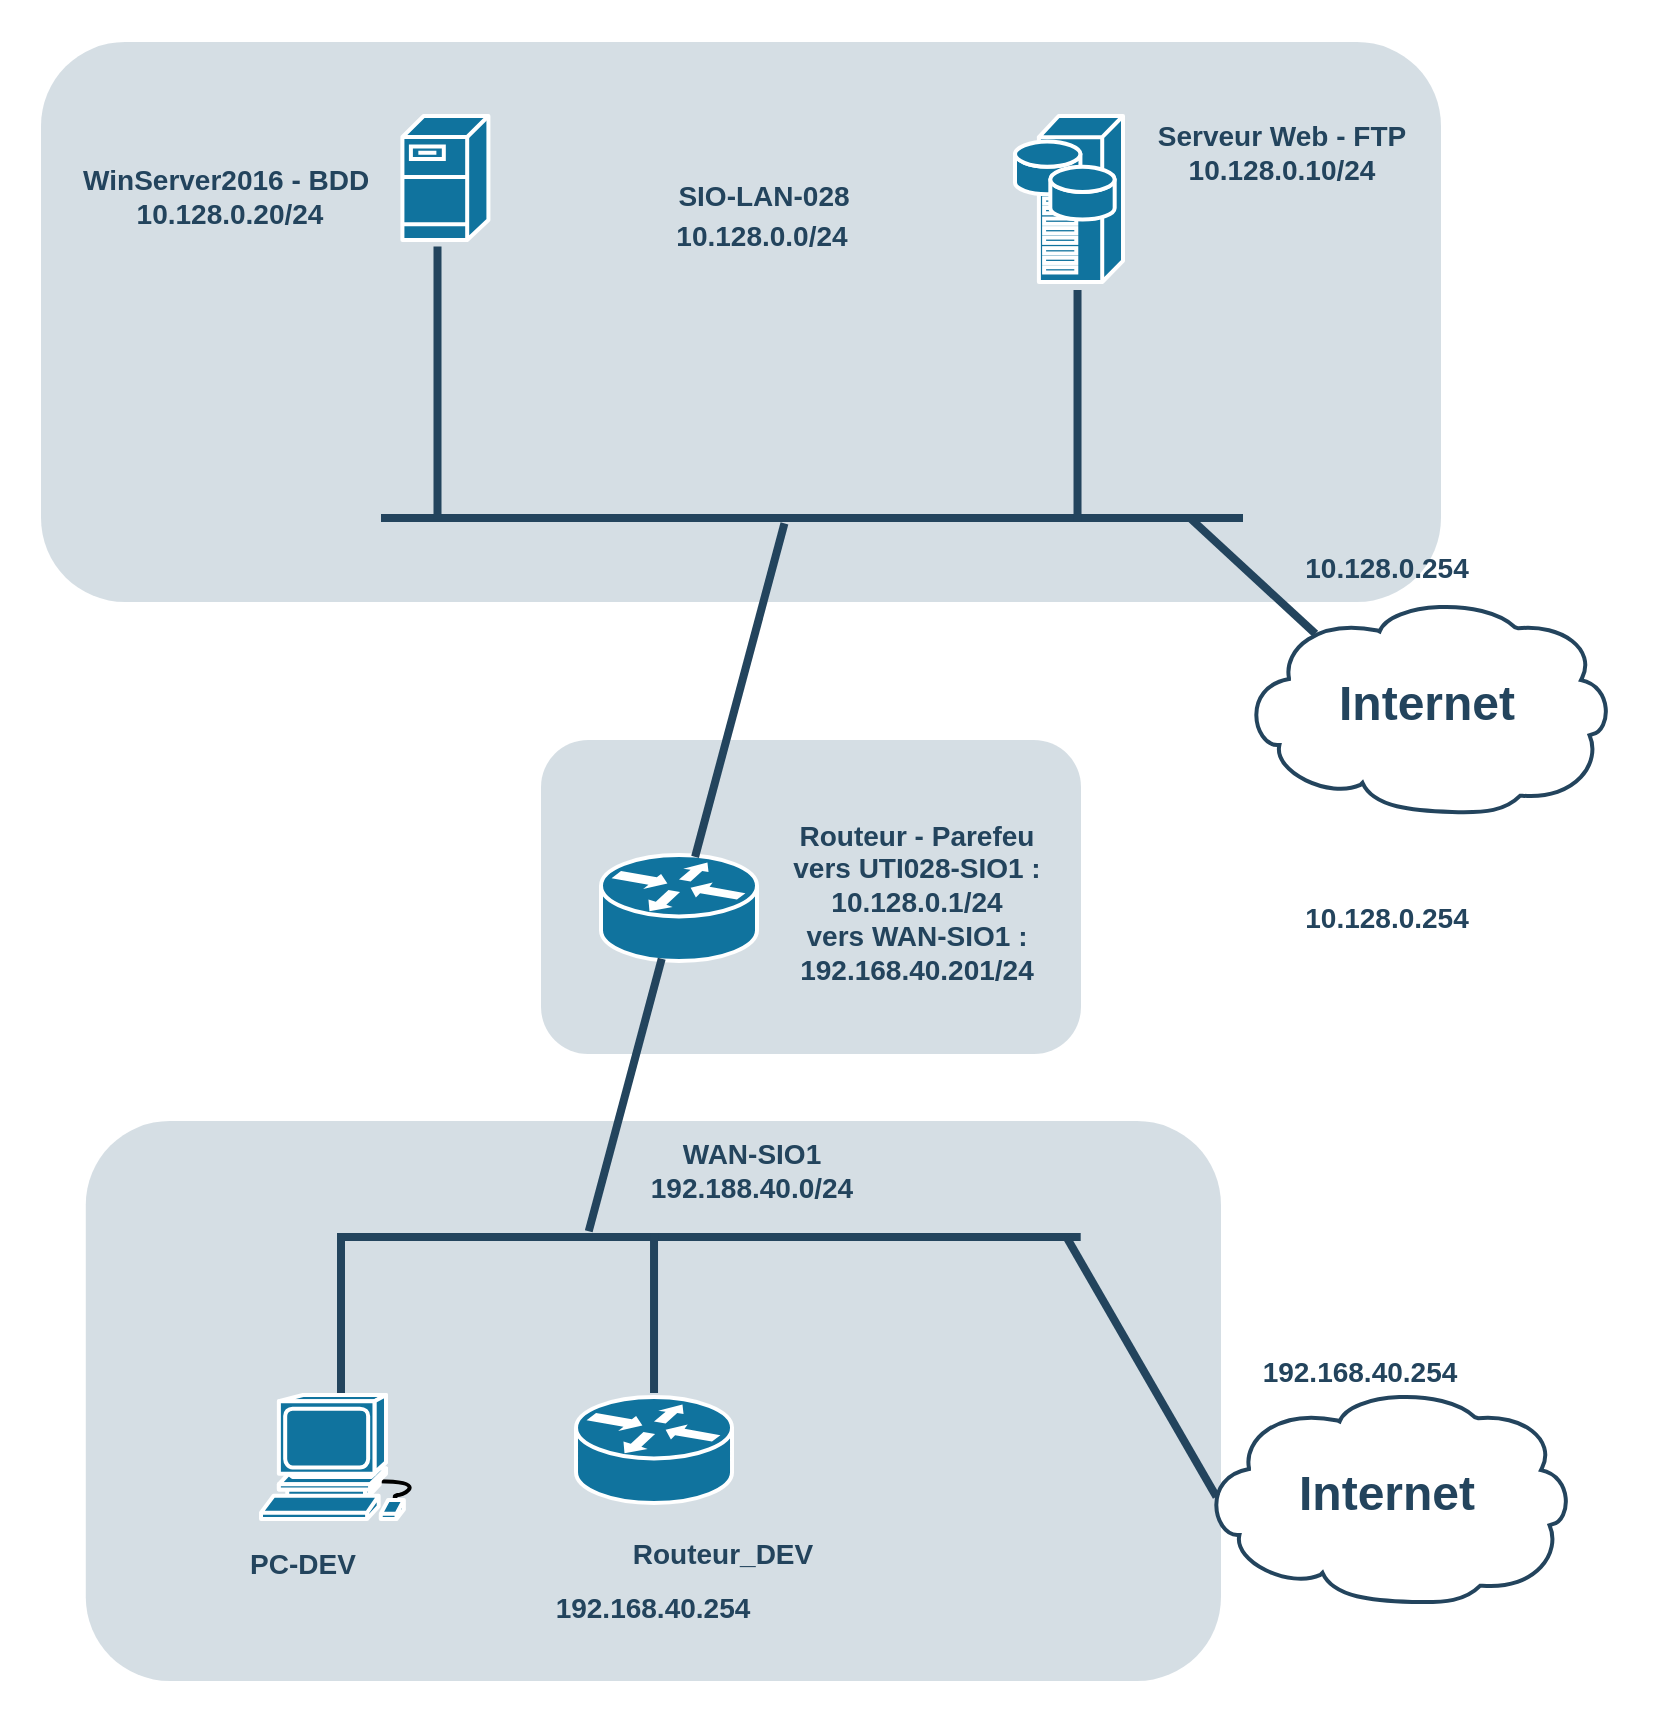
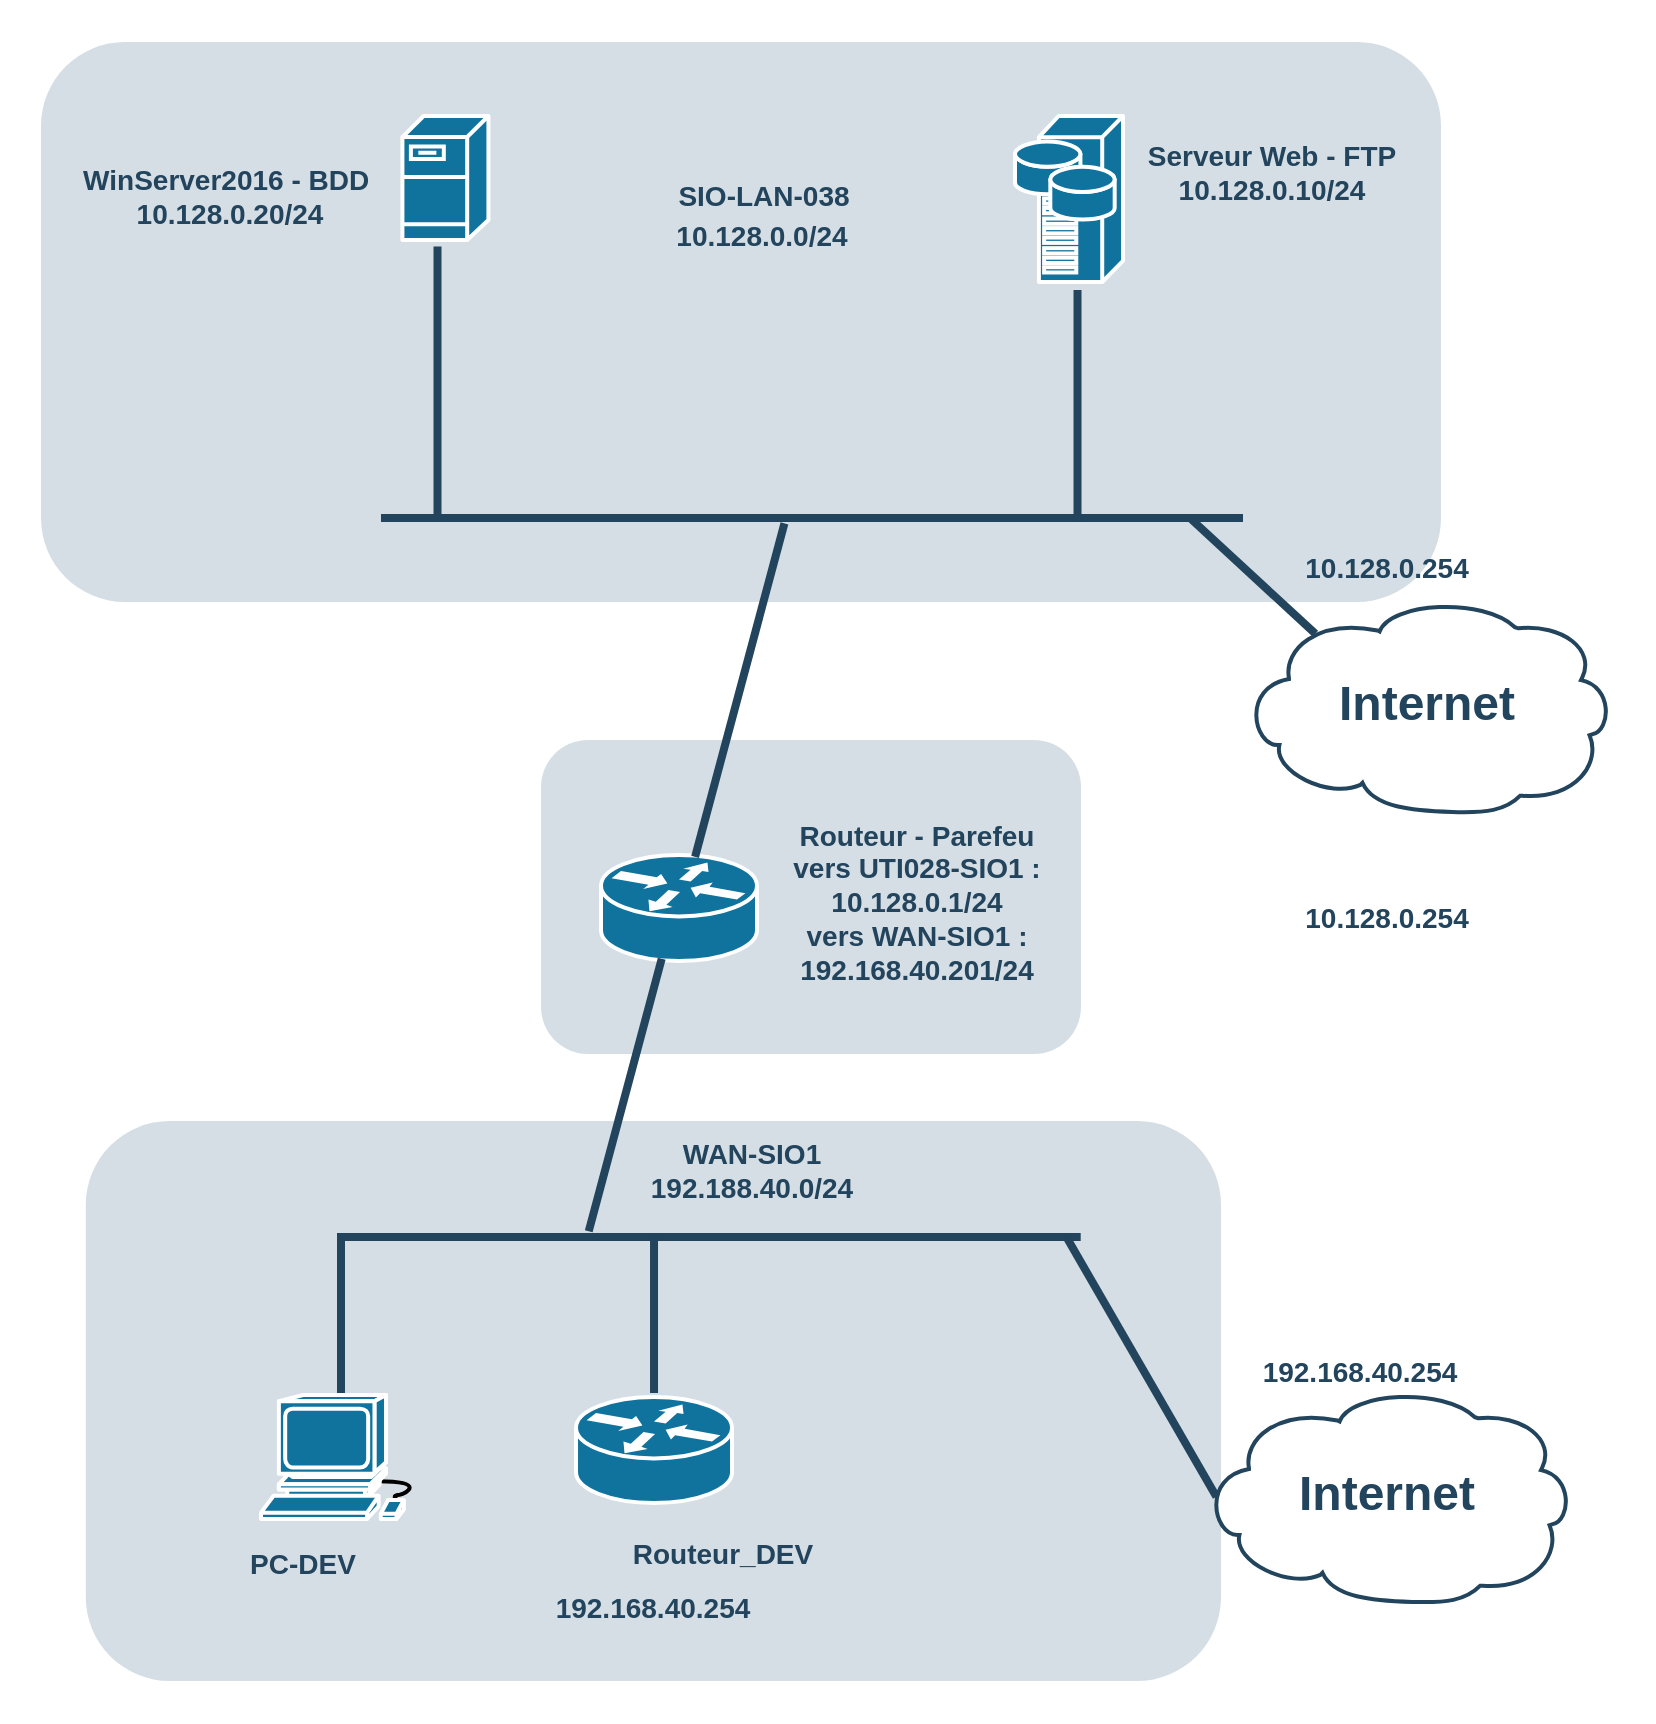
node "Serveur Web - FTP 10.128.0.10/24": moved (1283, 152) -> (1273, 172)
node "SIO-LAN-028": label "SIO-LAN-028" -> "SIO-LAN-038"
